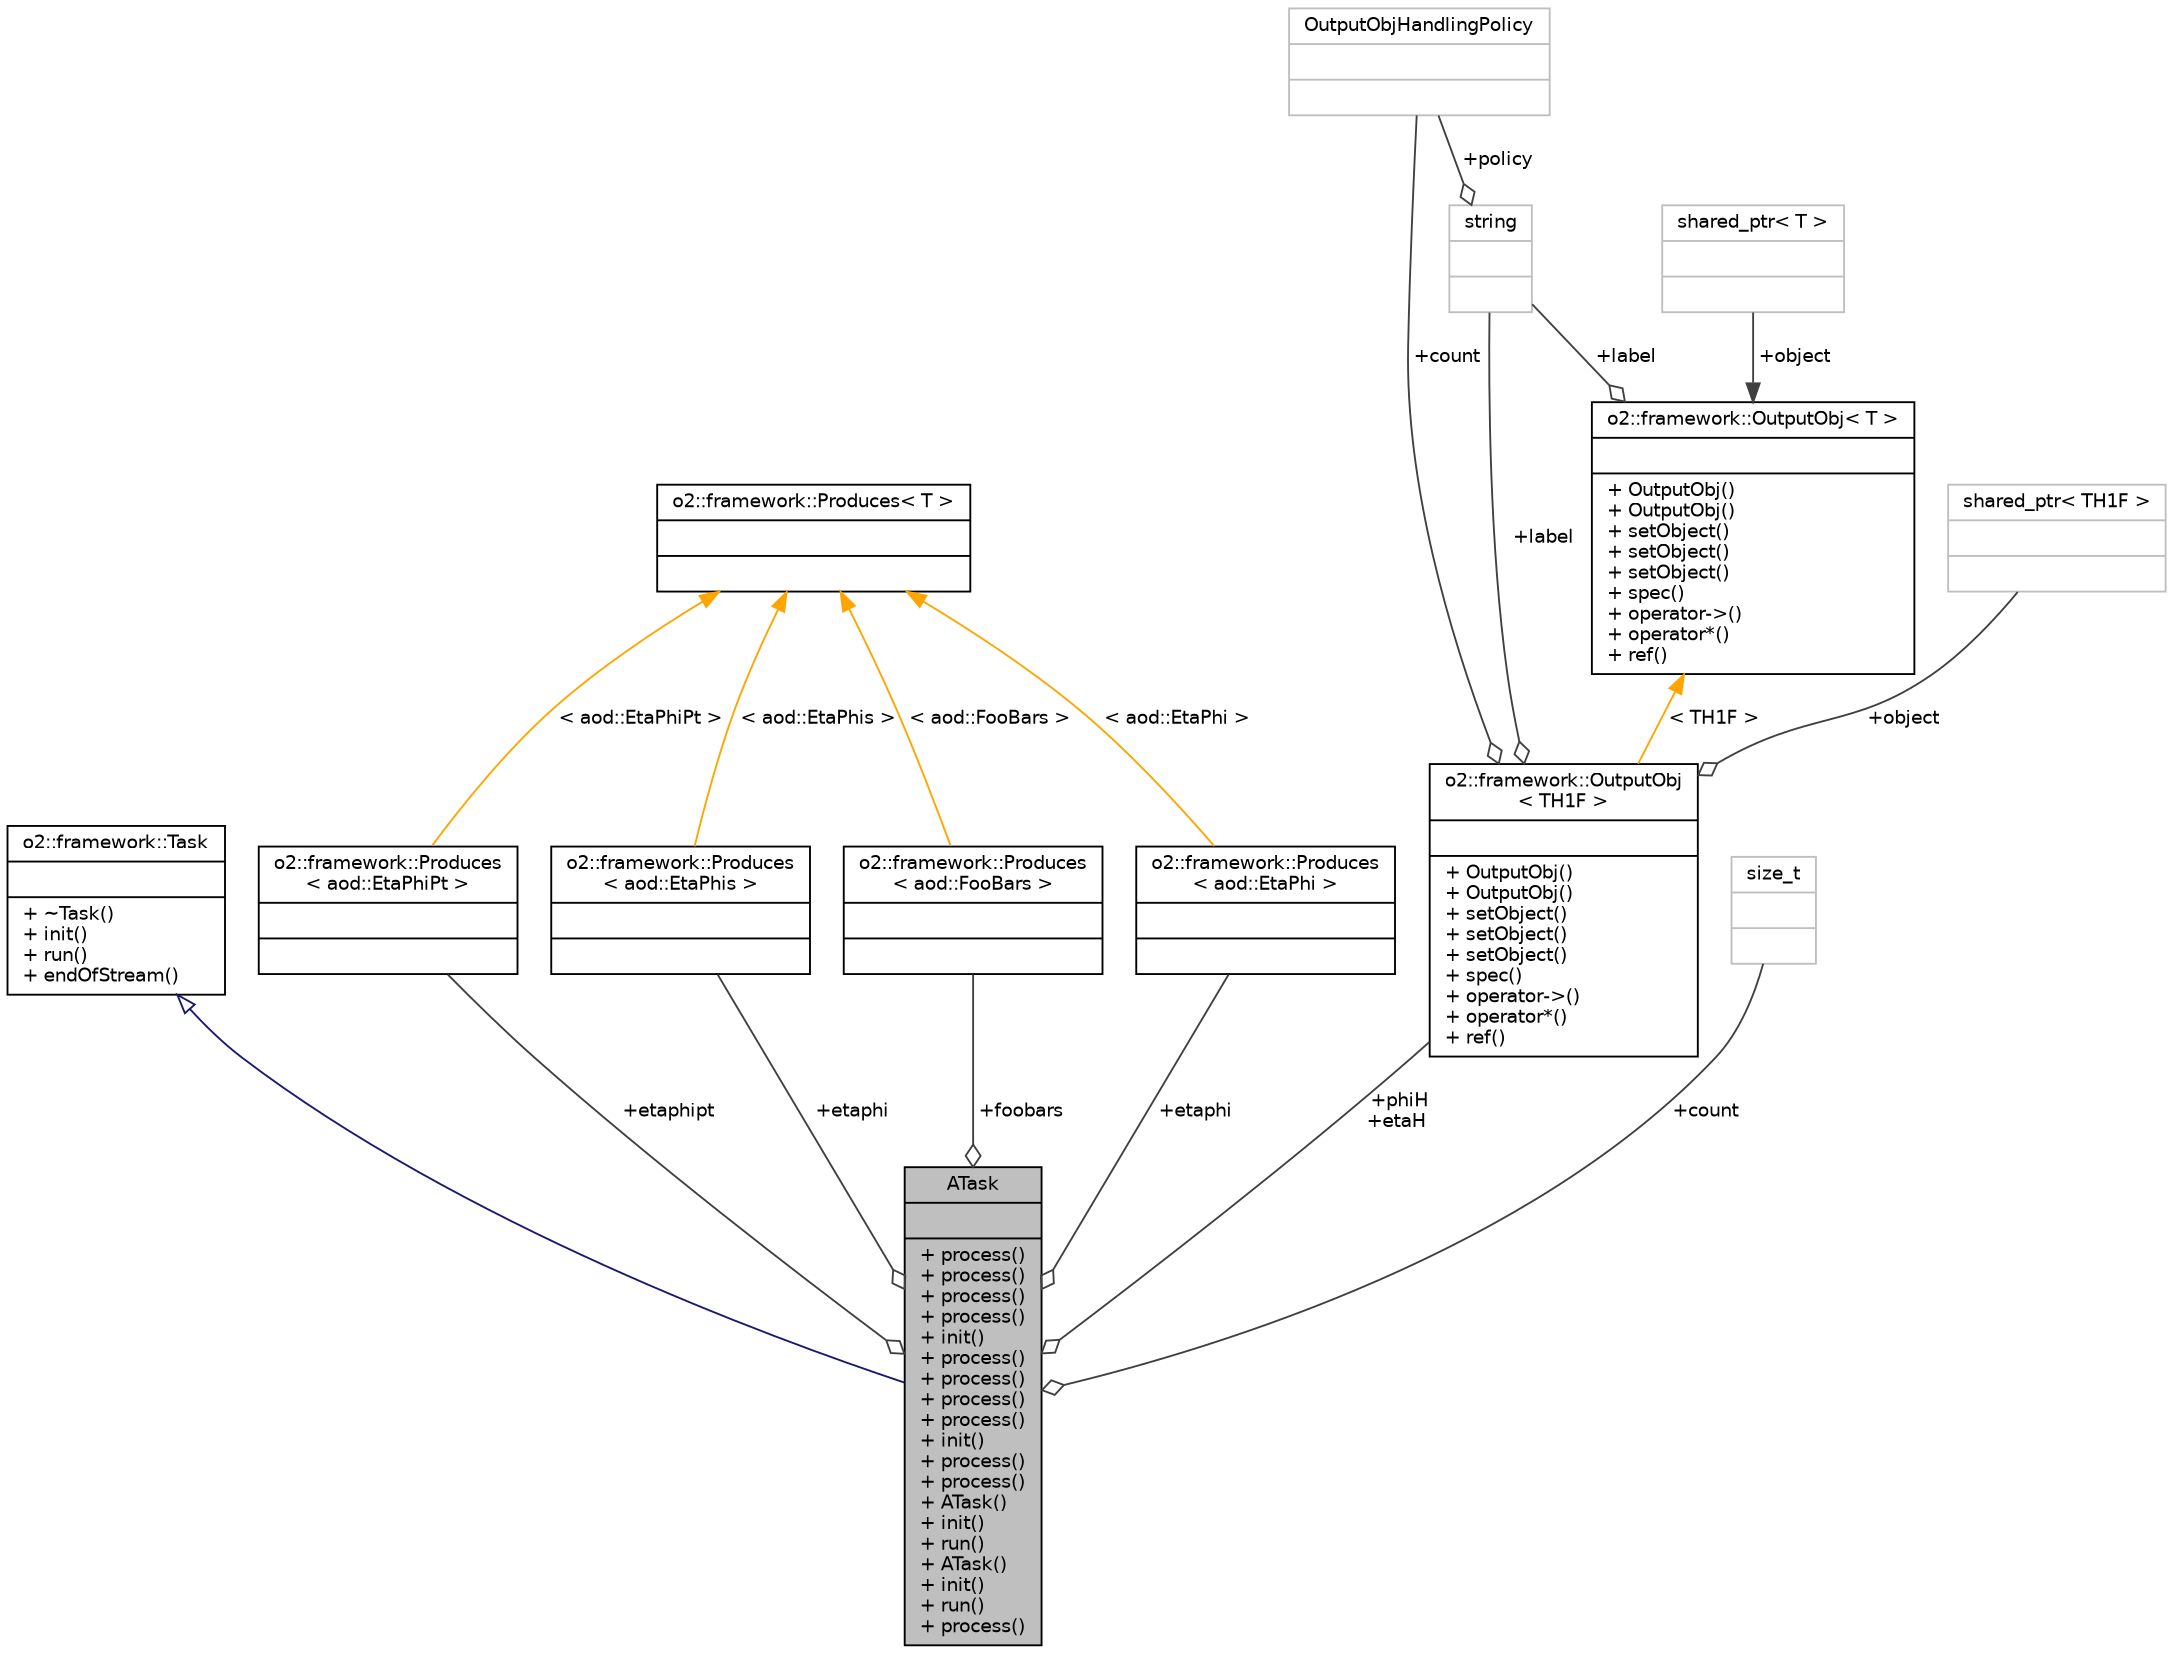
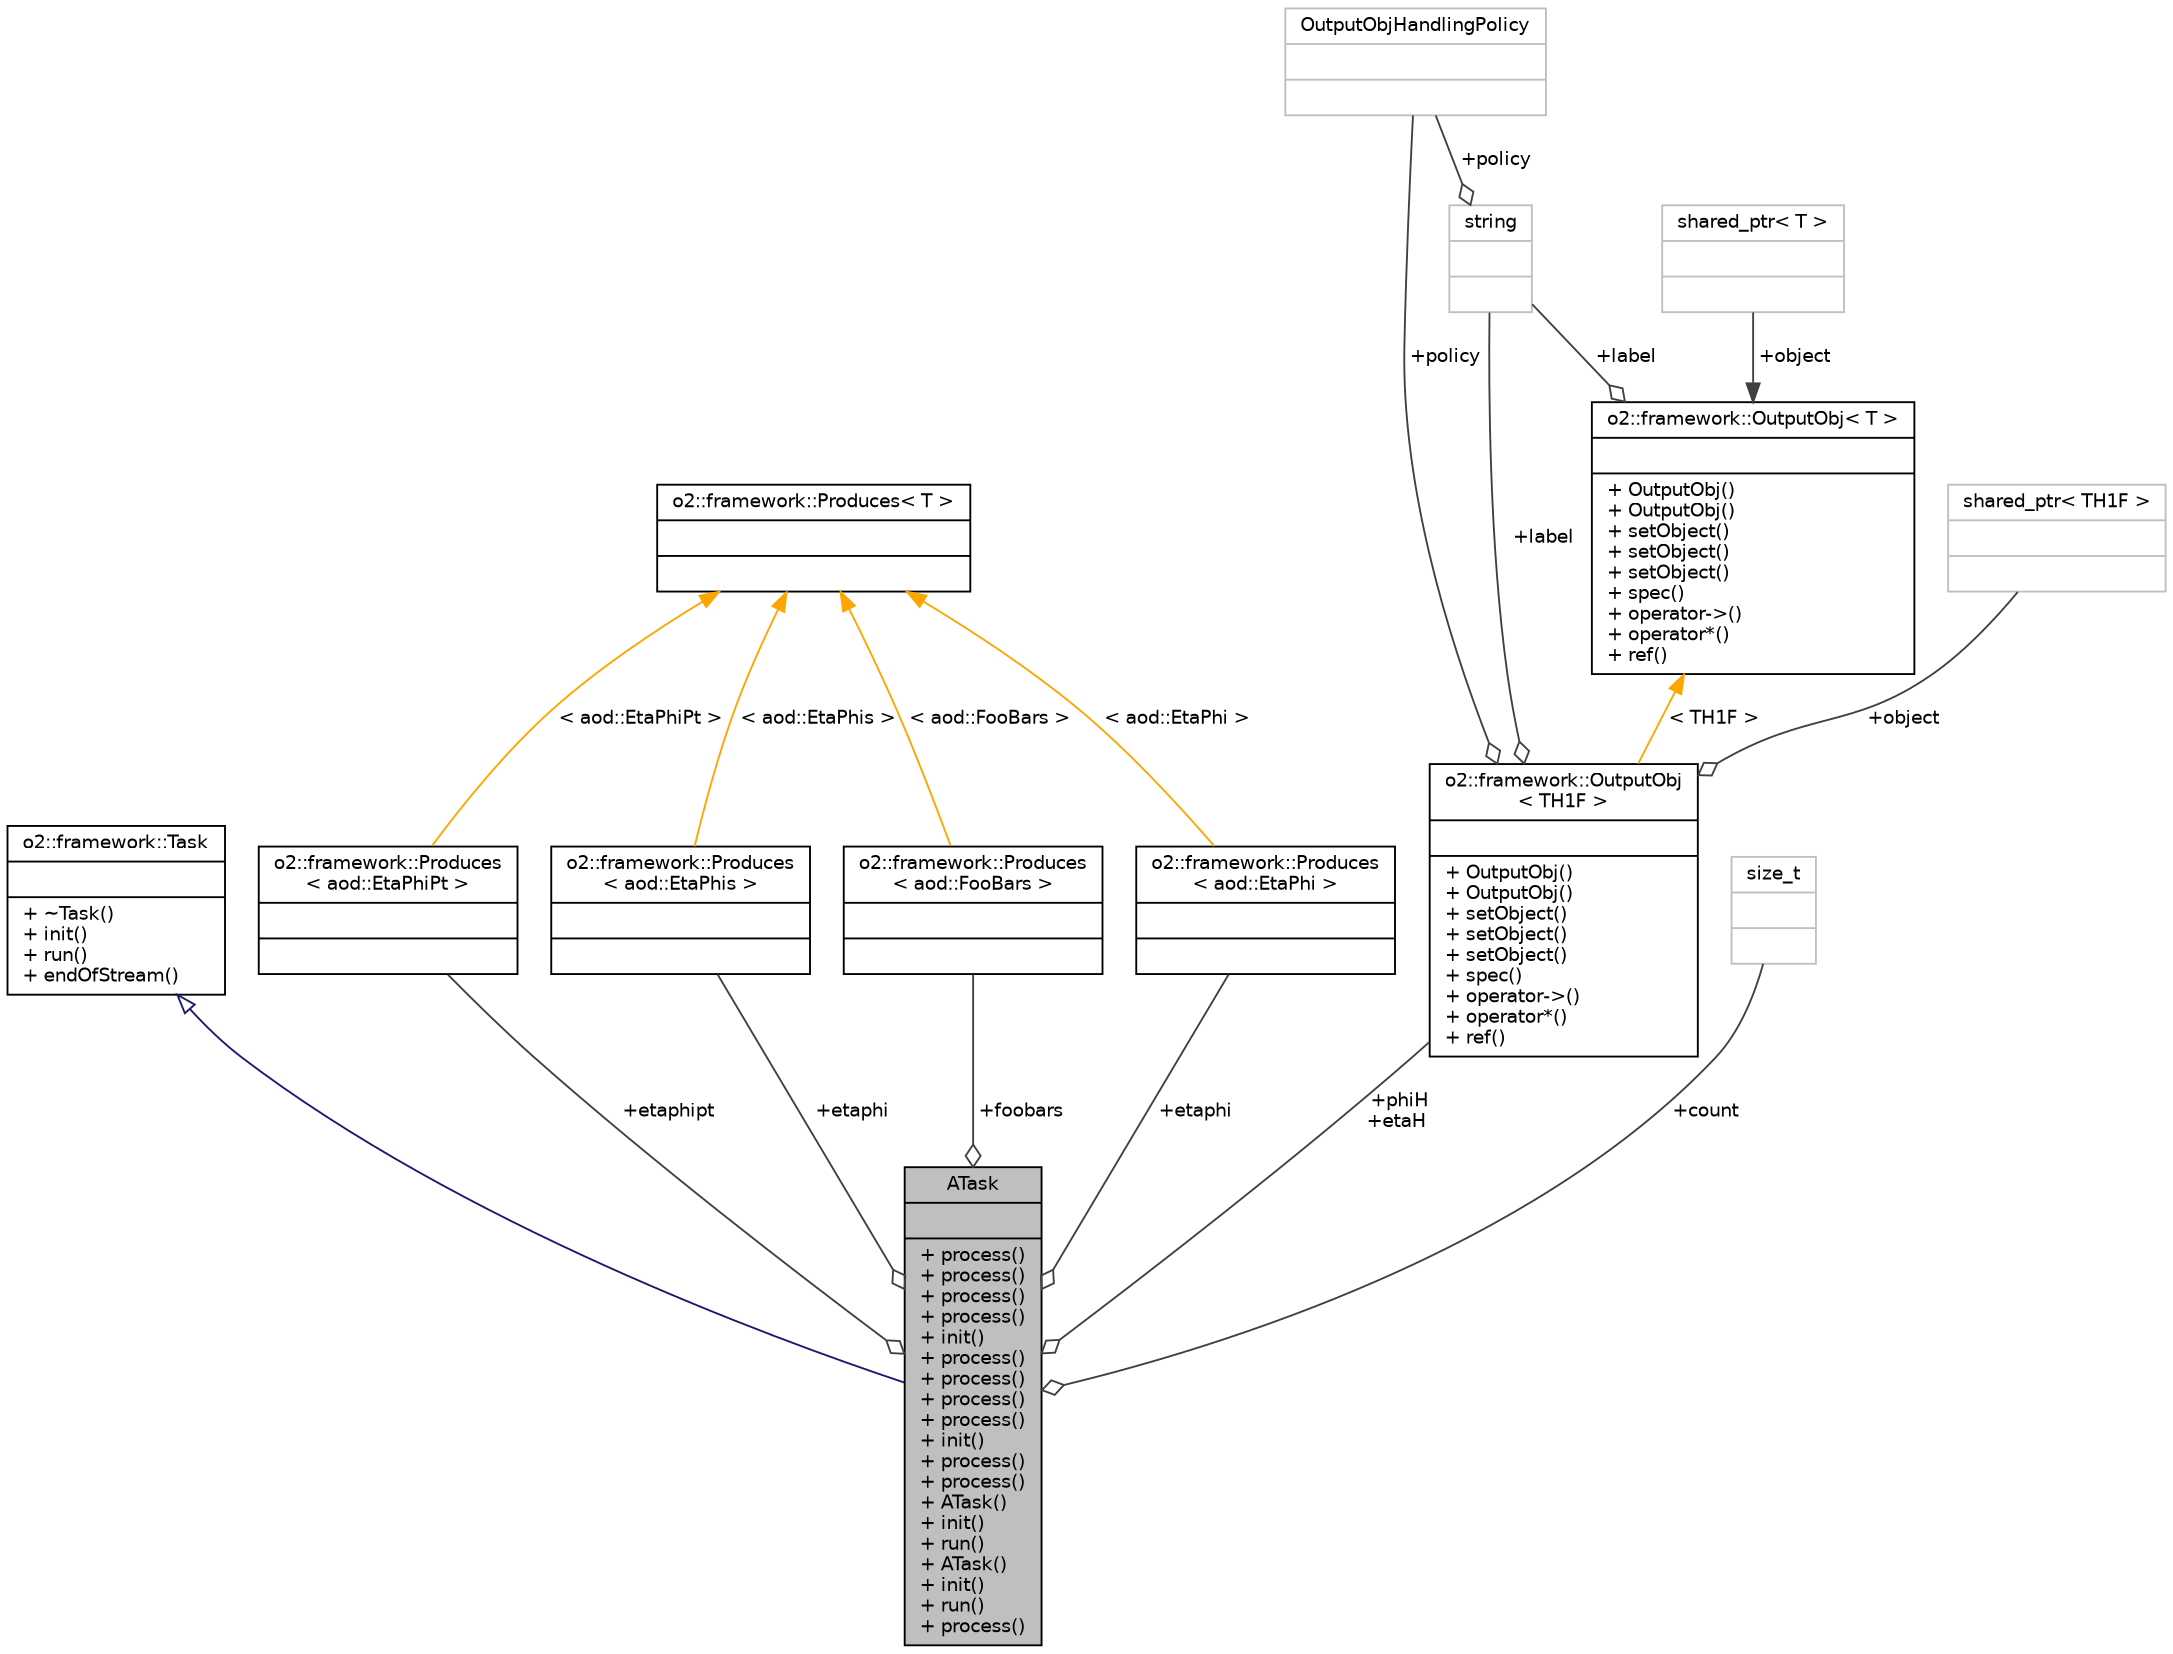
edge "OutputObjHandlingPolicy" -> "o2::framework::OutputObj": label " +count" -> " +policy"
